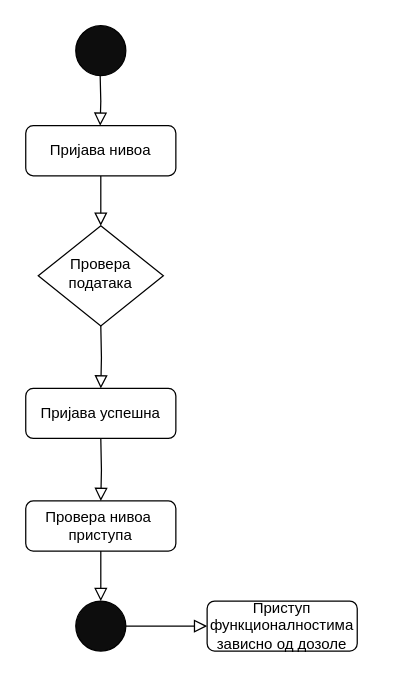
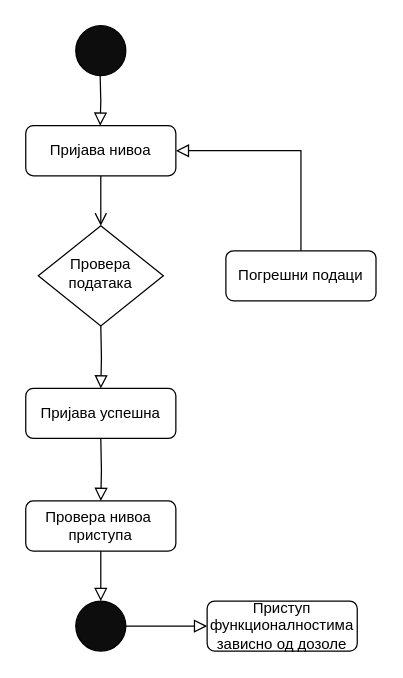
edge "Погрешни подаци" -> "Пријава нивоа": added
edge "Пријава нивоа" -> "Провера података": arrowhead block -> open
node "Погрешни подаци": added
